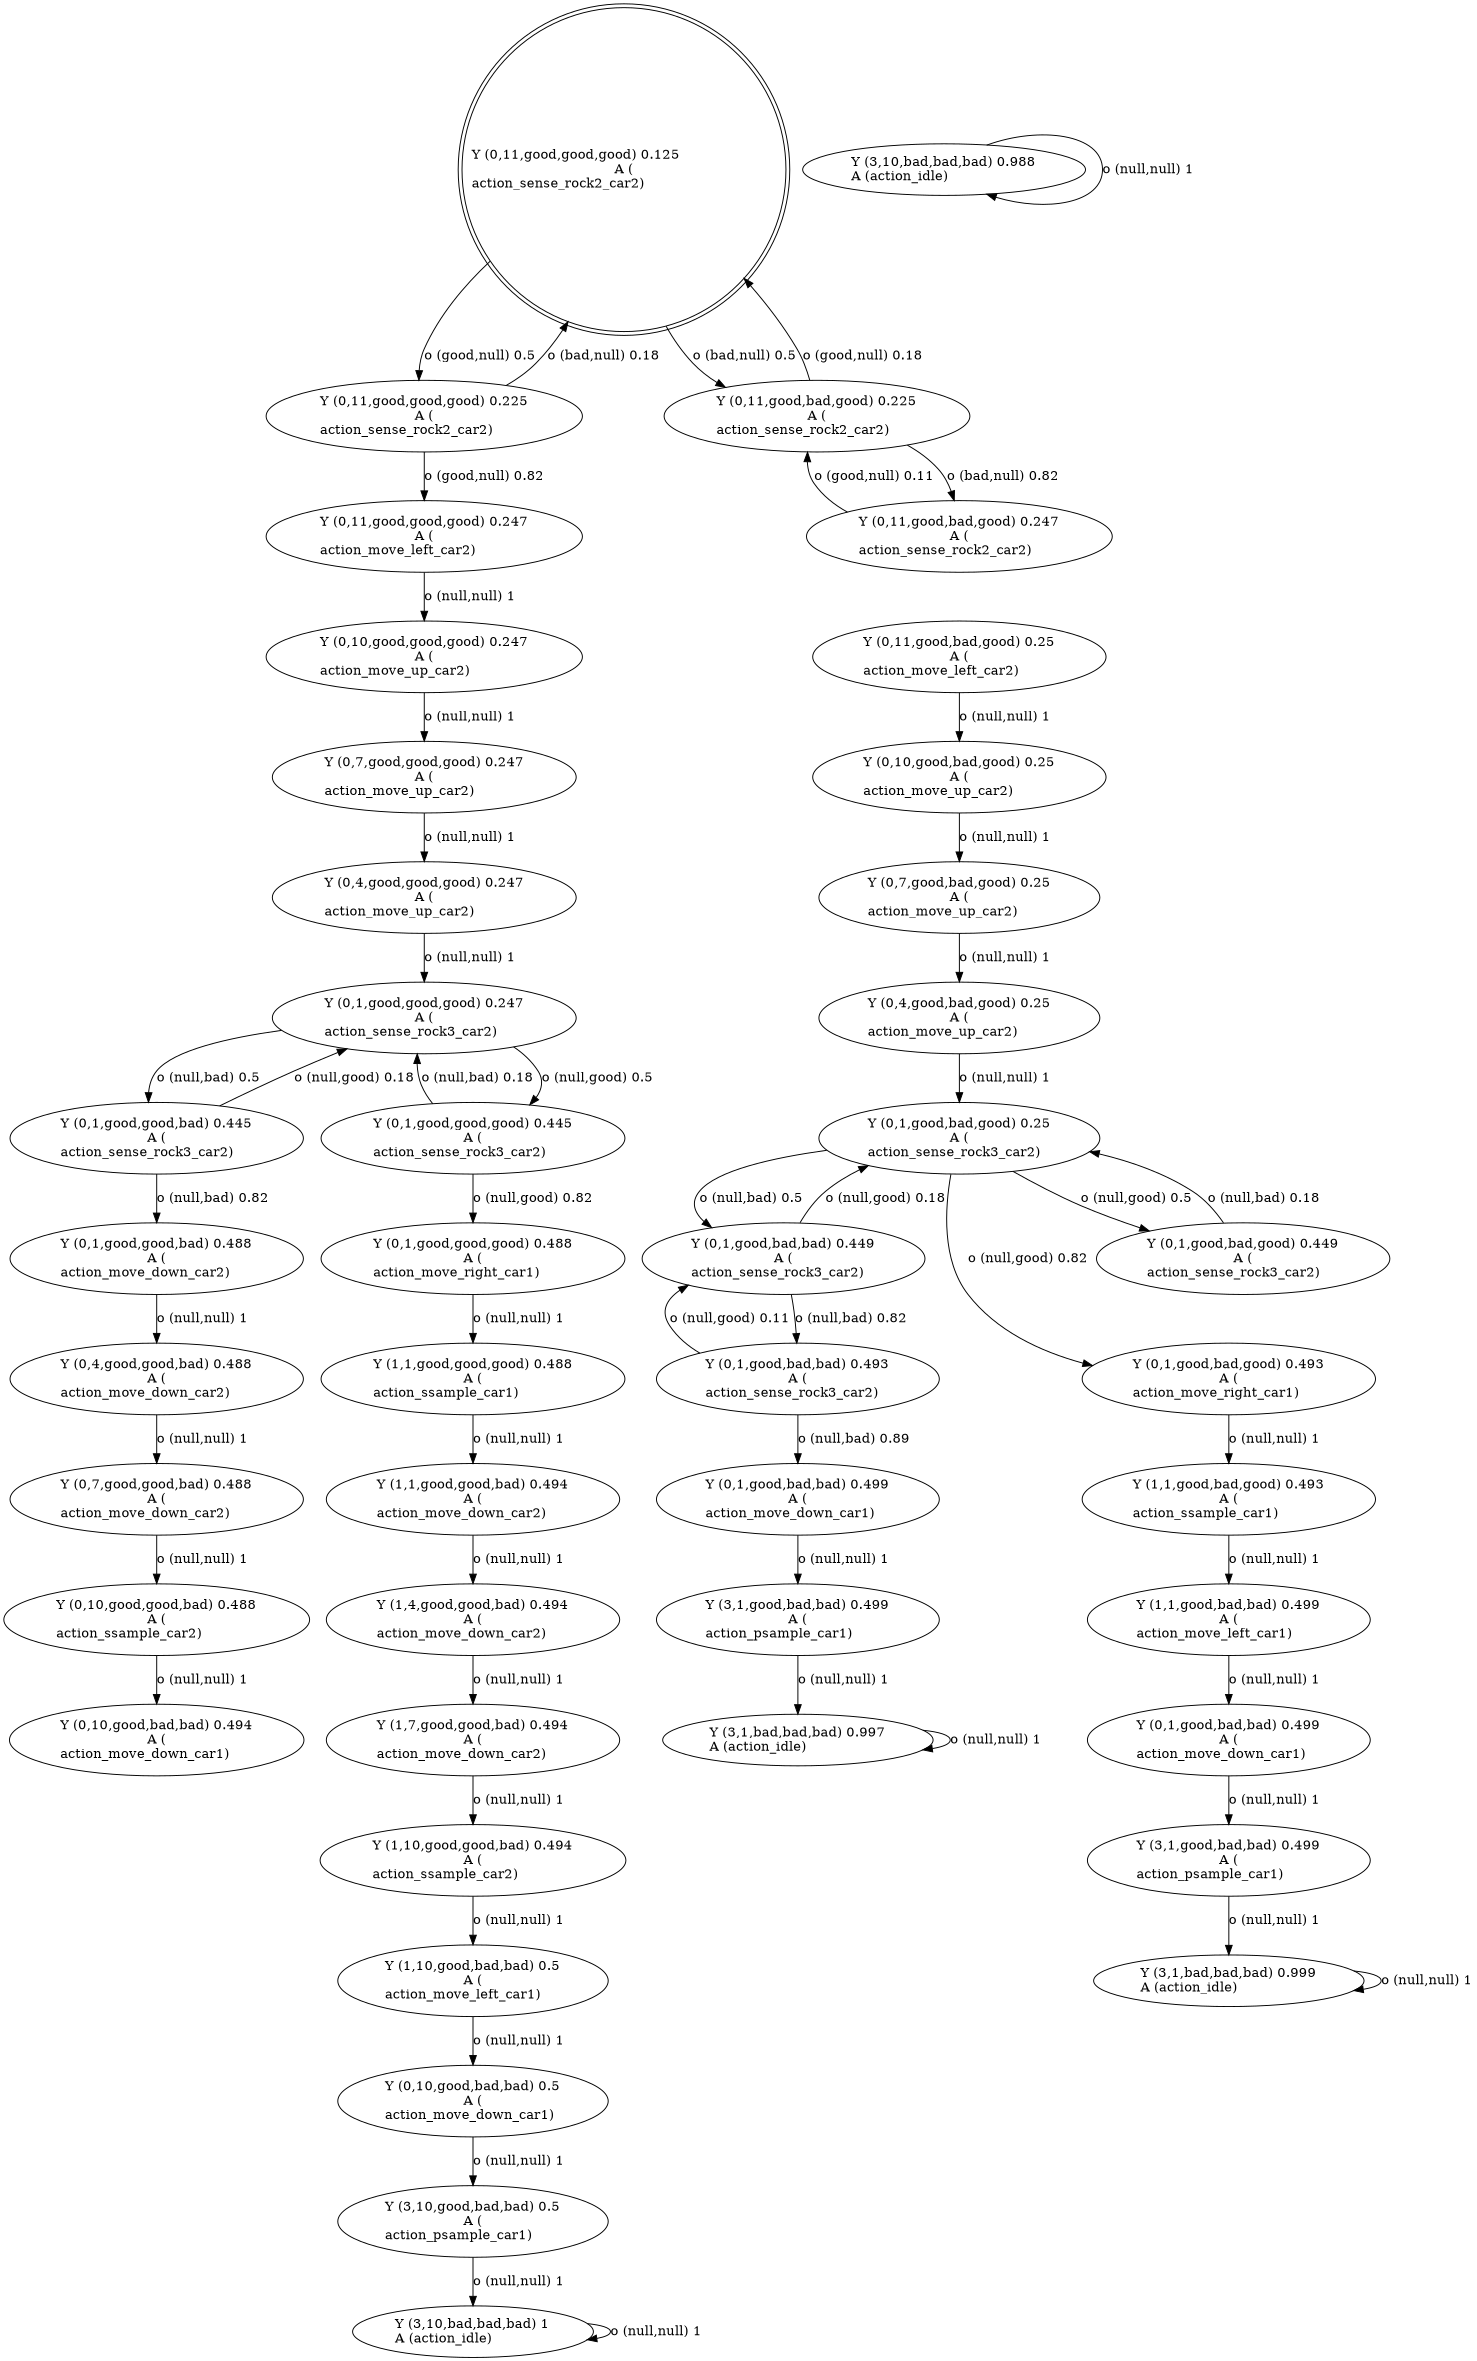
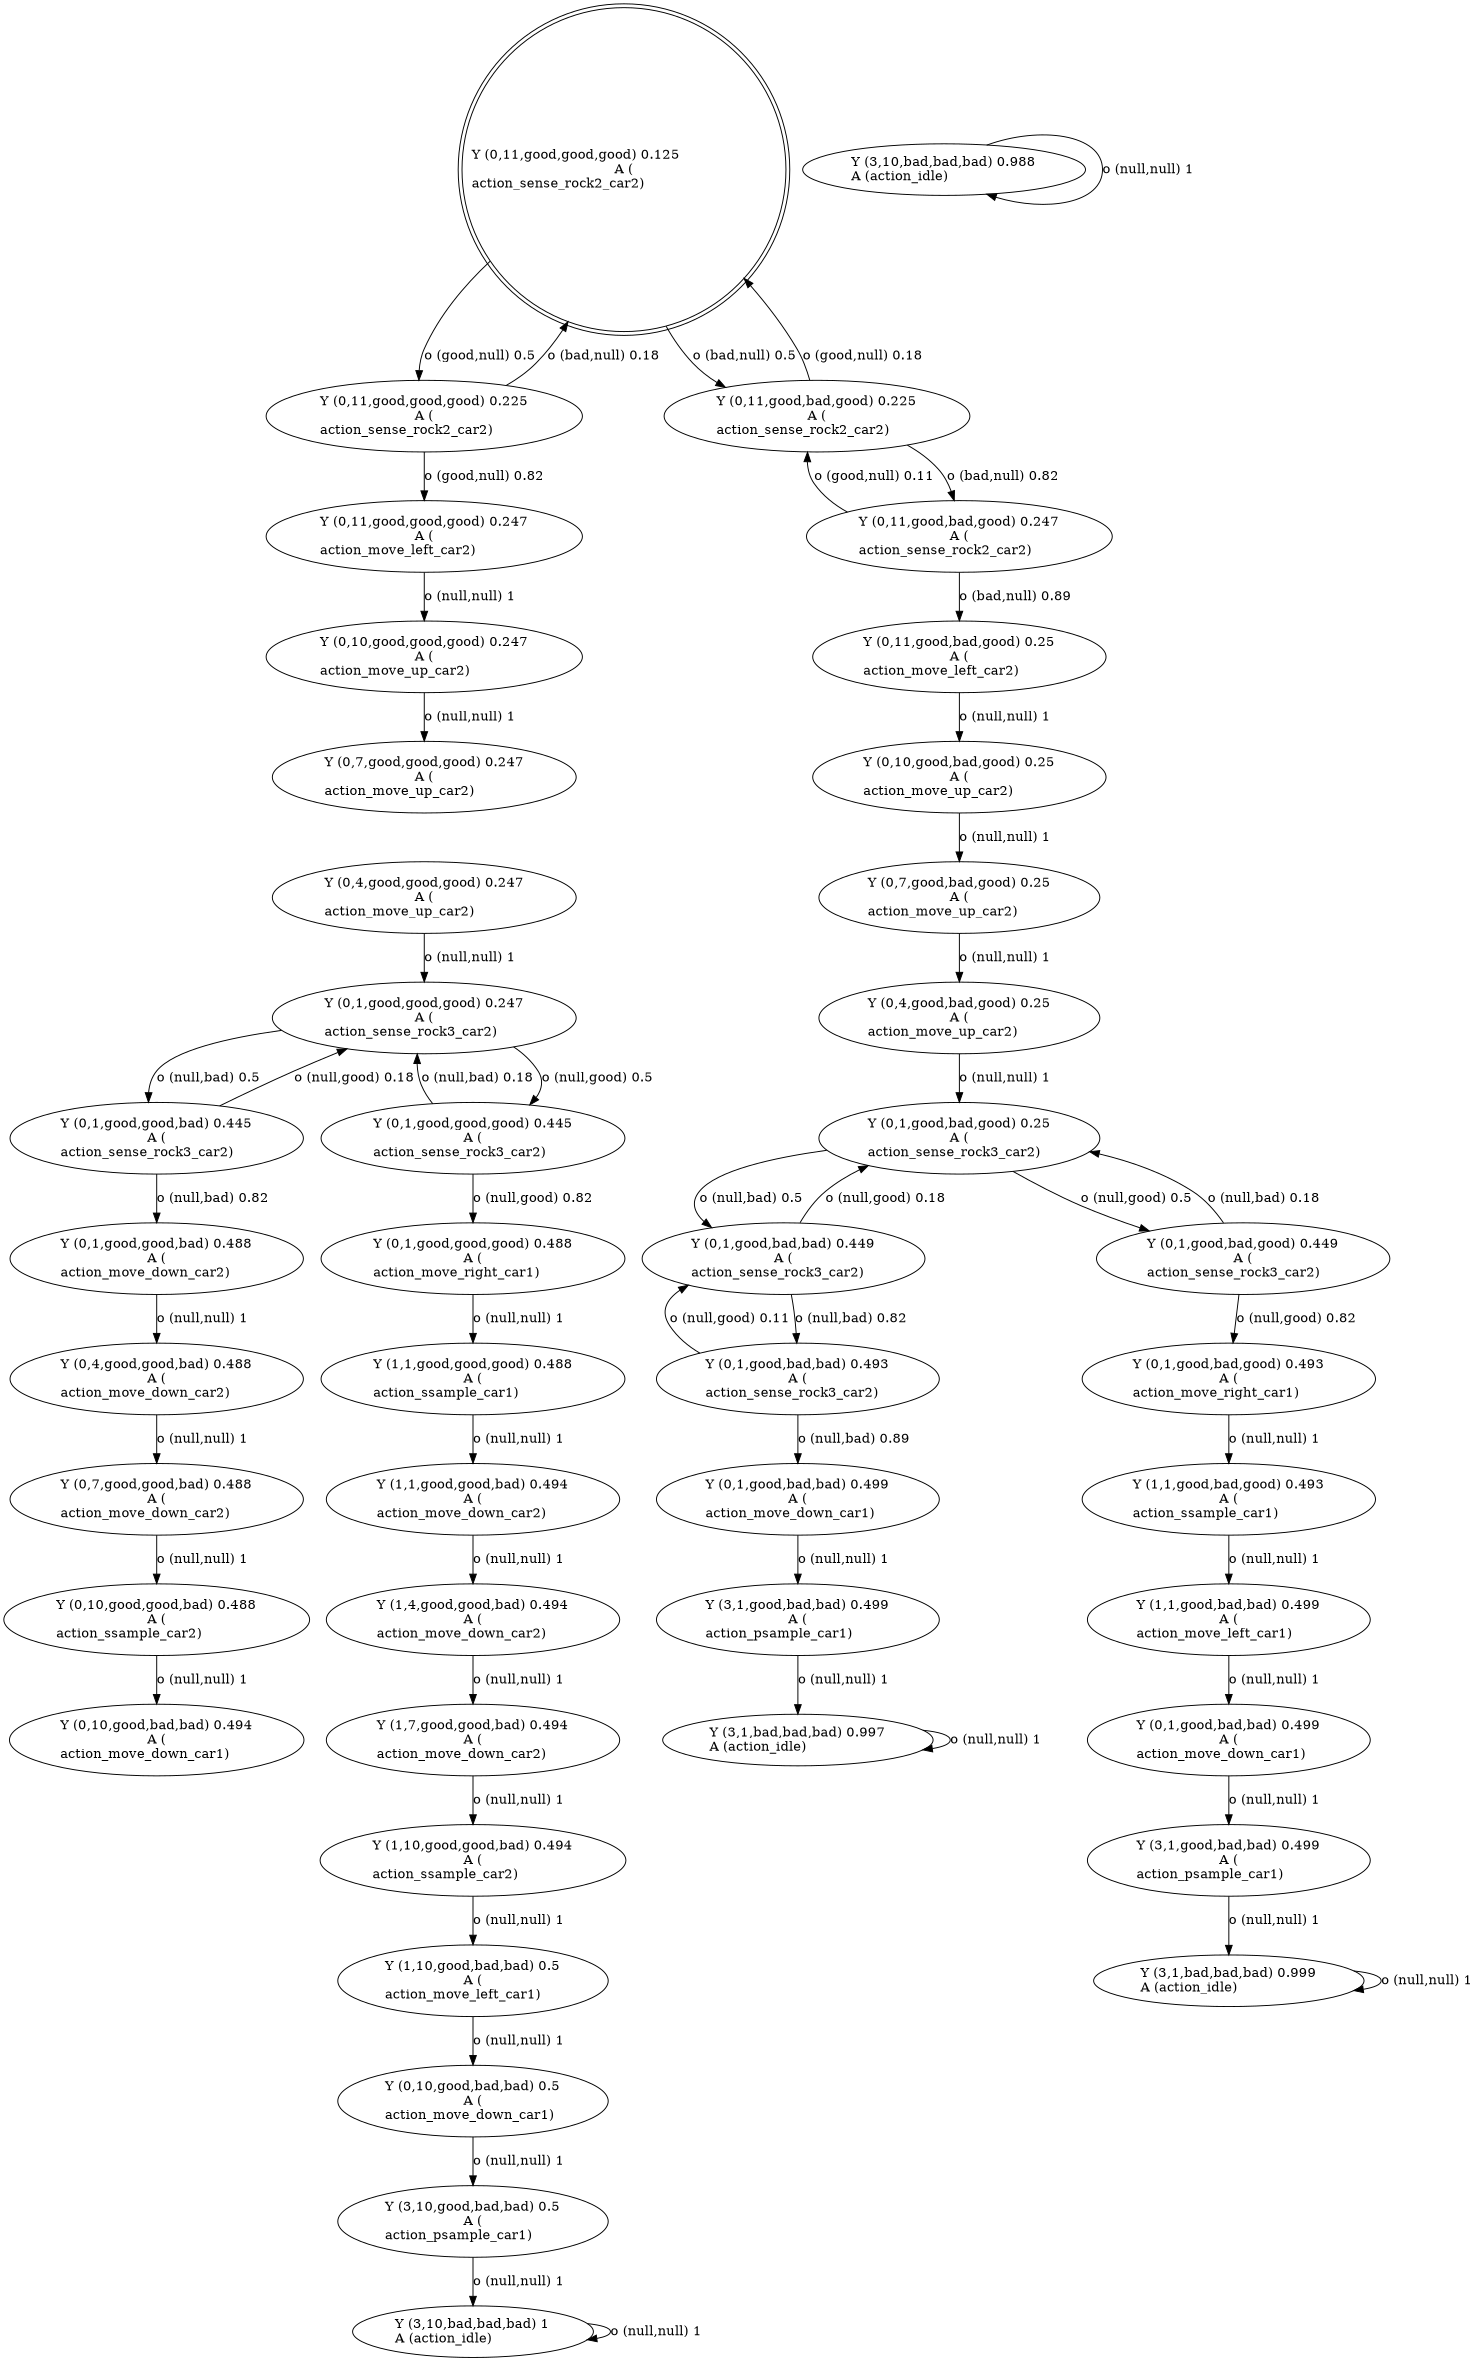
edge "Y (0,11,good,bad,good) 0.247 A ( action_sense_rock2_car2)" -> "Y (0,11,good,bad,good) 0.25 A ( action_move_left_car2)": added, label "o (bad,null) 0.89"
edge "Y (0,7,good,good,good) 0.247 A ( action_move_up_car2)" -> "Y (0,4,good,good,good) 0.247 A ( action_move_up_car2)": removed, label "o (null,null) 1"
edge "Y (0,1,good,bad,good) 0.25 A ( action_sense_rock3_car2)" -> "Y (0,1,good,bad,good) 0.493 A ( action_move_right_car1)": now "Y (0,1,good,bad,good) 0.449 A ( action_sense_rock3_car2)" -> "Y (0,1,good,bad,good) 0.493 A ( action_move_right_car1)"
